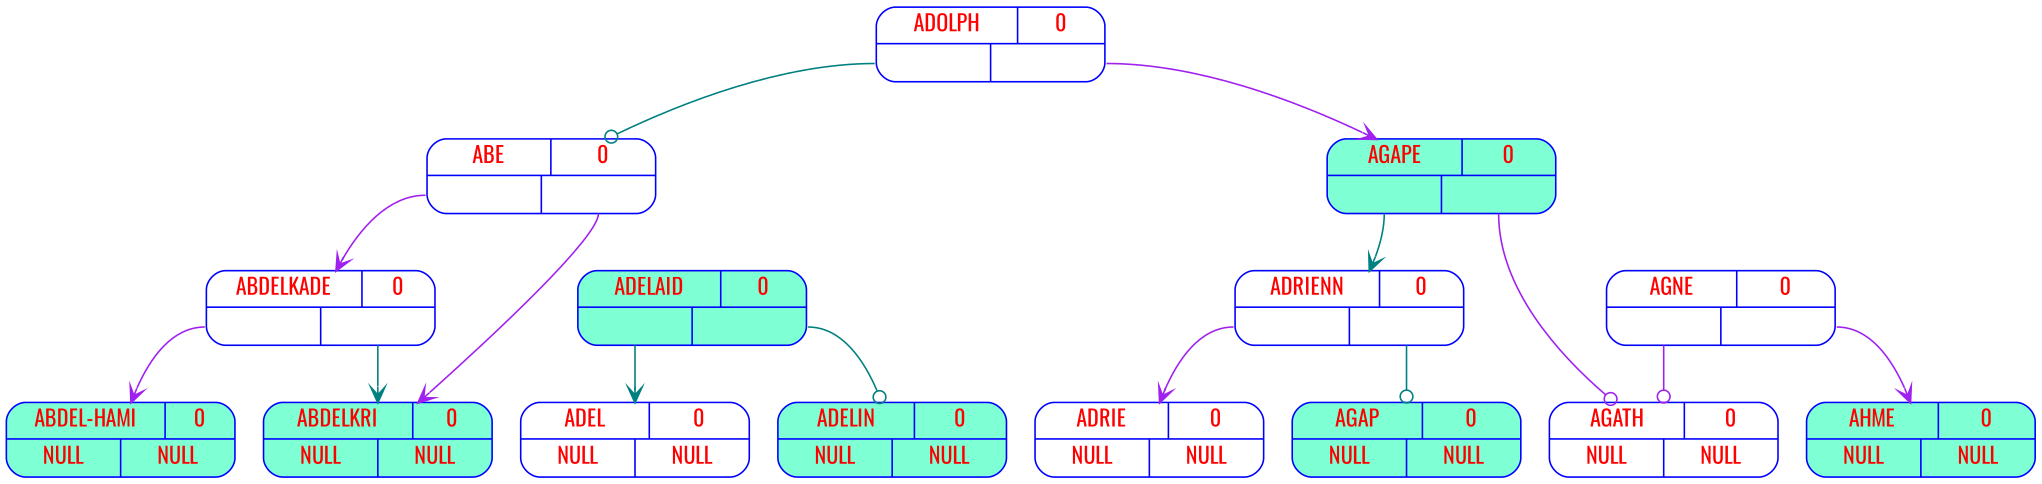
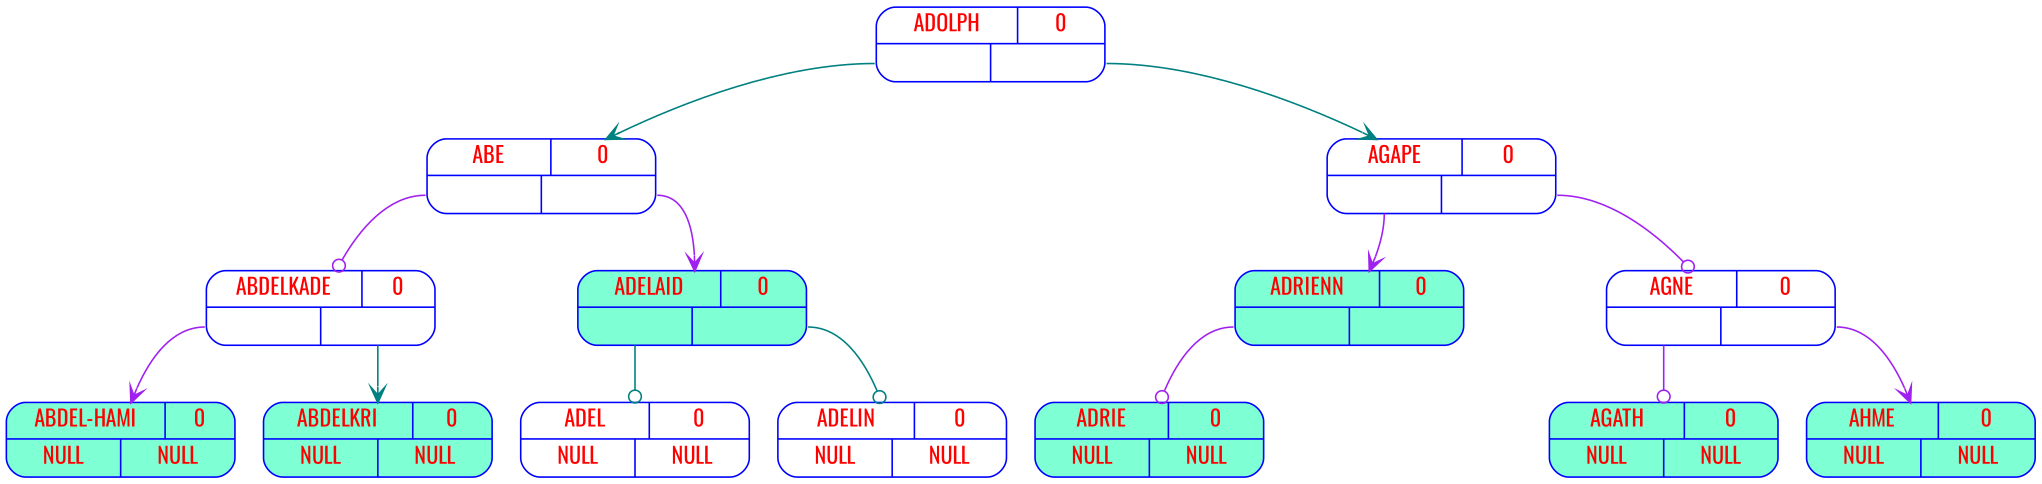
edge "ADOLPH" -> "ABE": arrowhead odot -> vee
edge "ADOLPH" -> "AGAPE": color purple -> teal
node "AGAPE": fillcolor aquamarine -> white
edge "ABE" -> "ABDELKADE": arrowhead vee -> odot
edge "AGAPE" -> "ADRIENN": color teal -> purple
edge "ABE" -> "ABDELKRI": now "ABE" -> "ADELAID"
node "ADRIENN": fillcolor white -> aquamarine
edge "AGAPE" -> "AGATH": now "AGAPE" -> "AGNE"
edge "ADRIENN" -> "ADRIE": arrowhead vee -> odot
edge "ADELAID" -> "ADEL": arrowhead vee -> odot
node "ADELIN": fillcolor aquamarine -> white
node "ADRIE": fillcolor white -> aquamarine
node "AGAP": removed
node "AGATH": fillcolor white -> aquamarine
